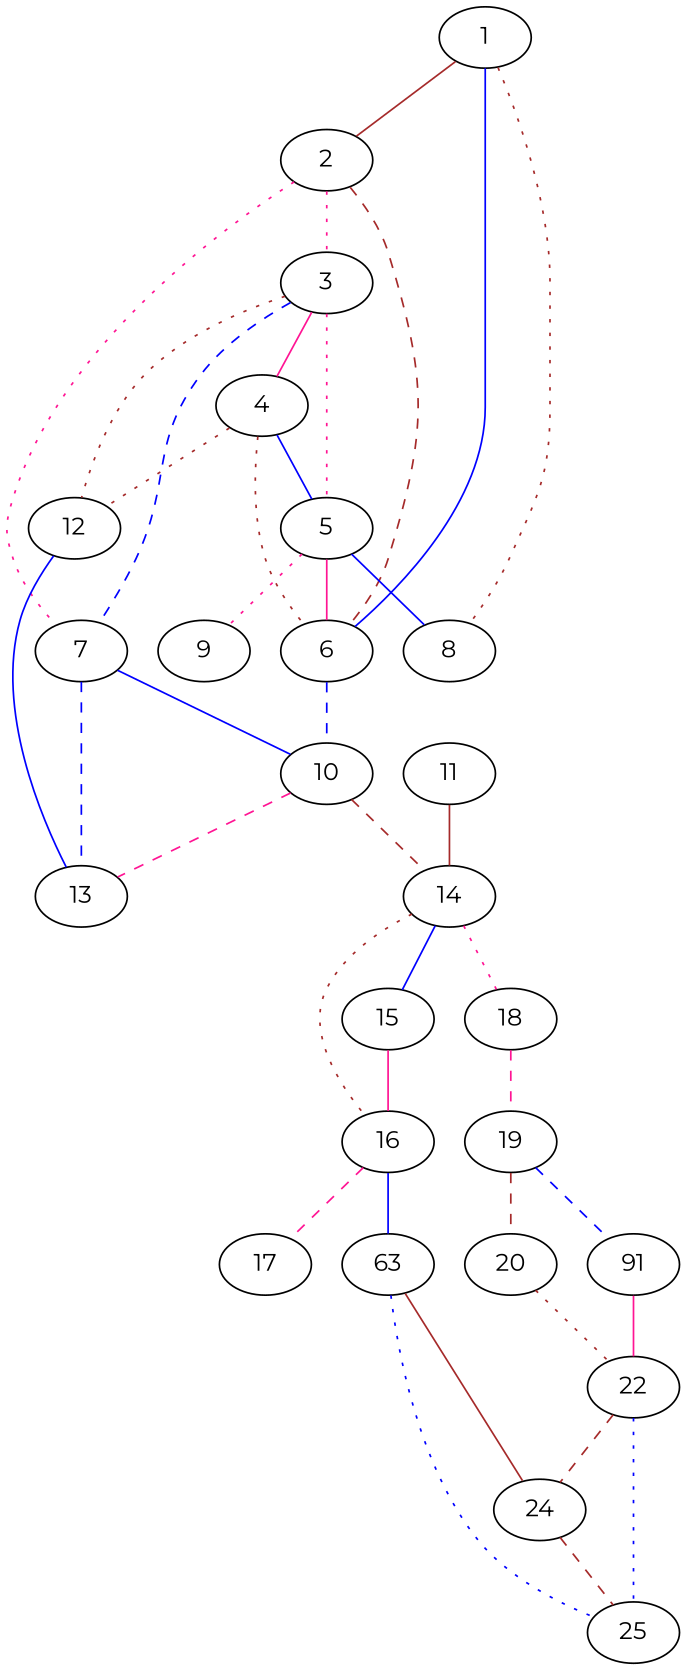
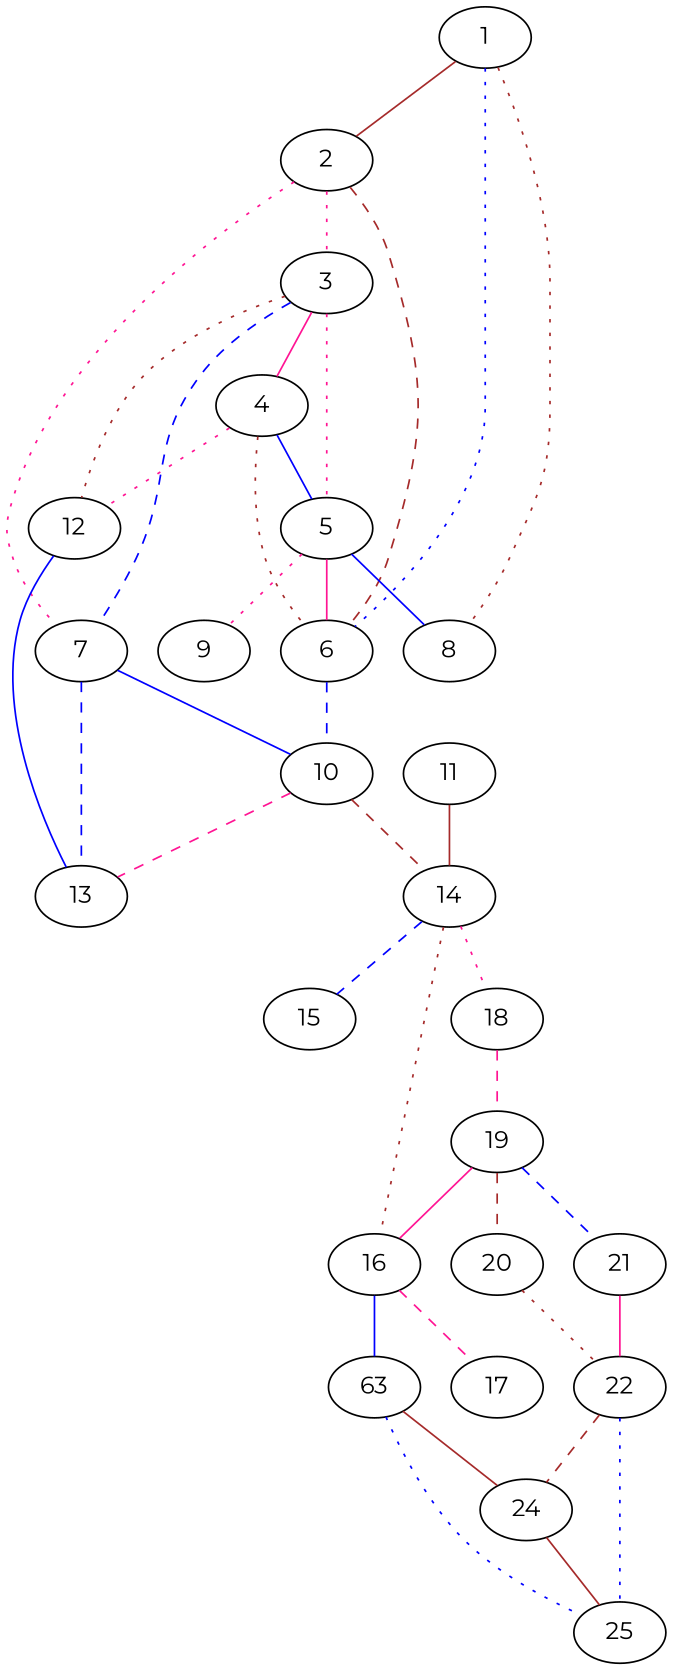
edge "1" -- "6": style solid -> dotted
edge "4" -- "12": color brown -> deeppink
edge "14" -- "15": style solid -> dashed
edge "15" -- "16": now "19" -- "16"
node "91": label "91" -> "21"
edge "24" -- "25": style dashed -> solid
